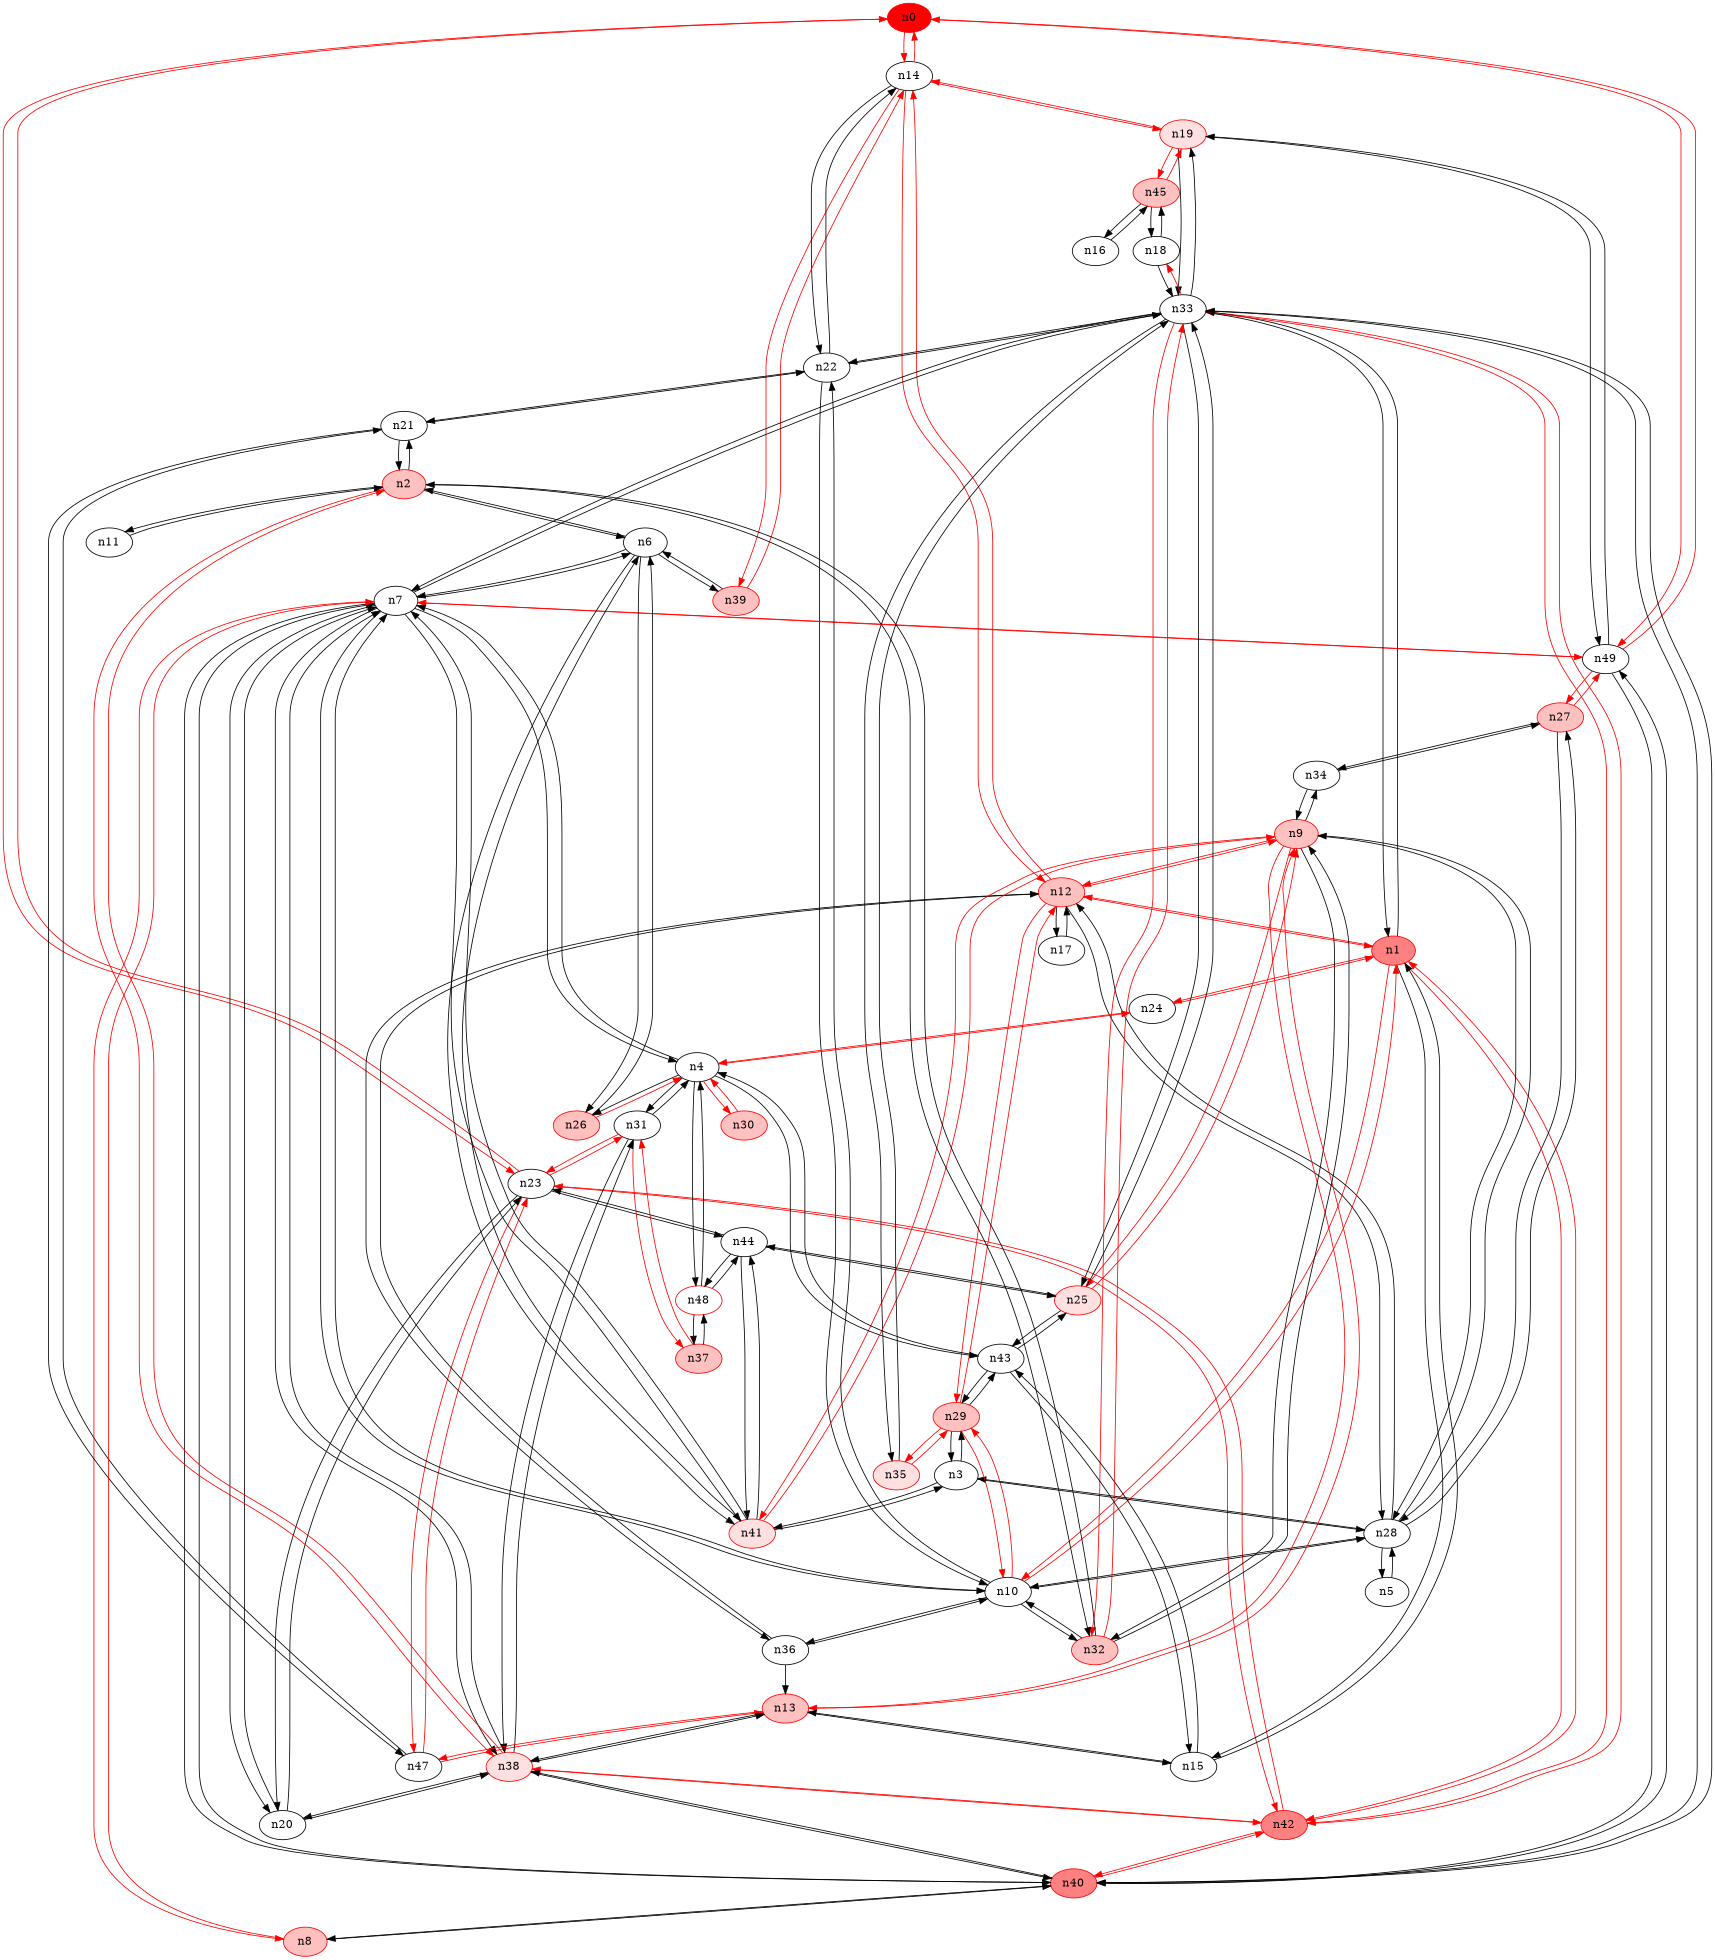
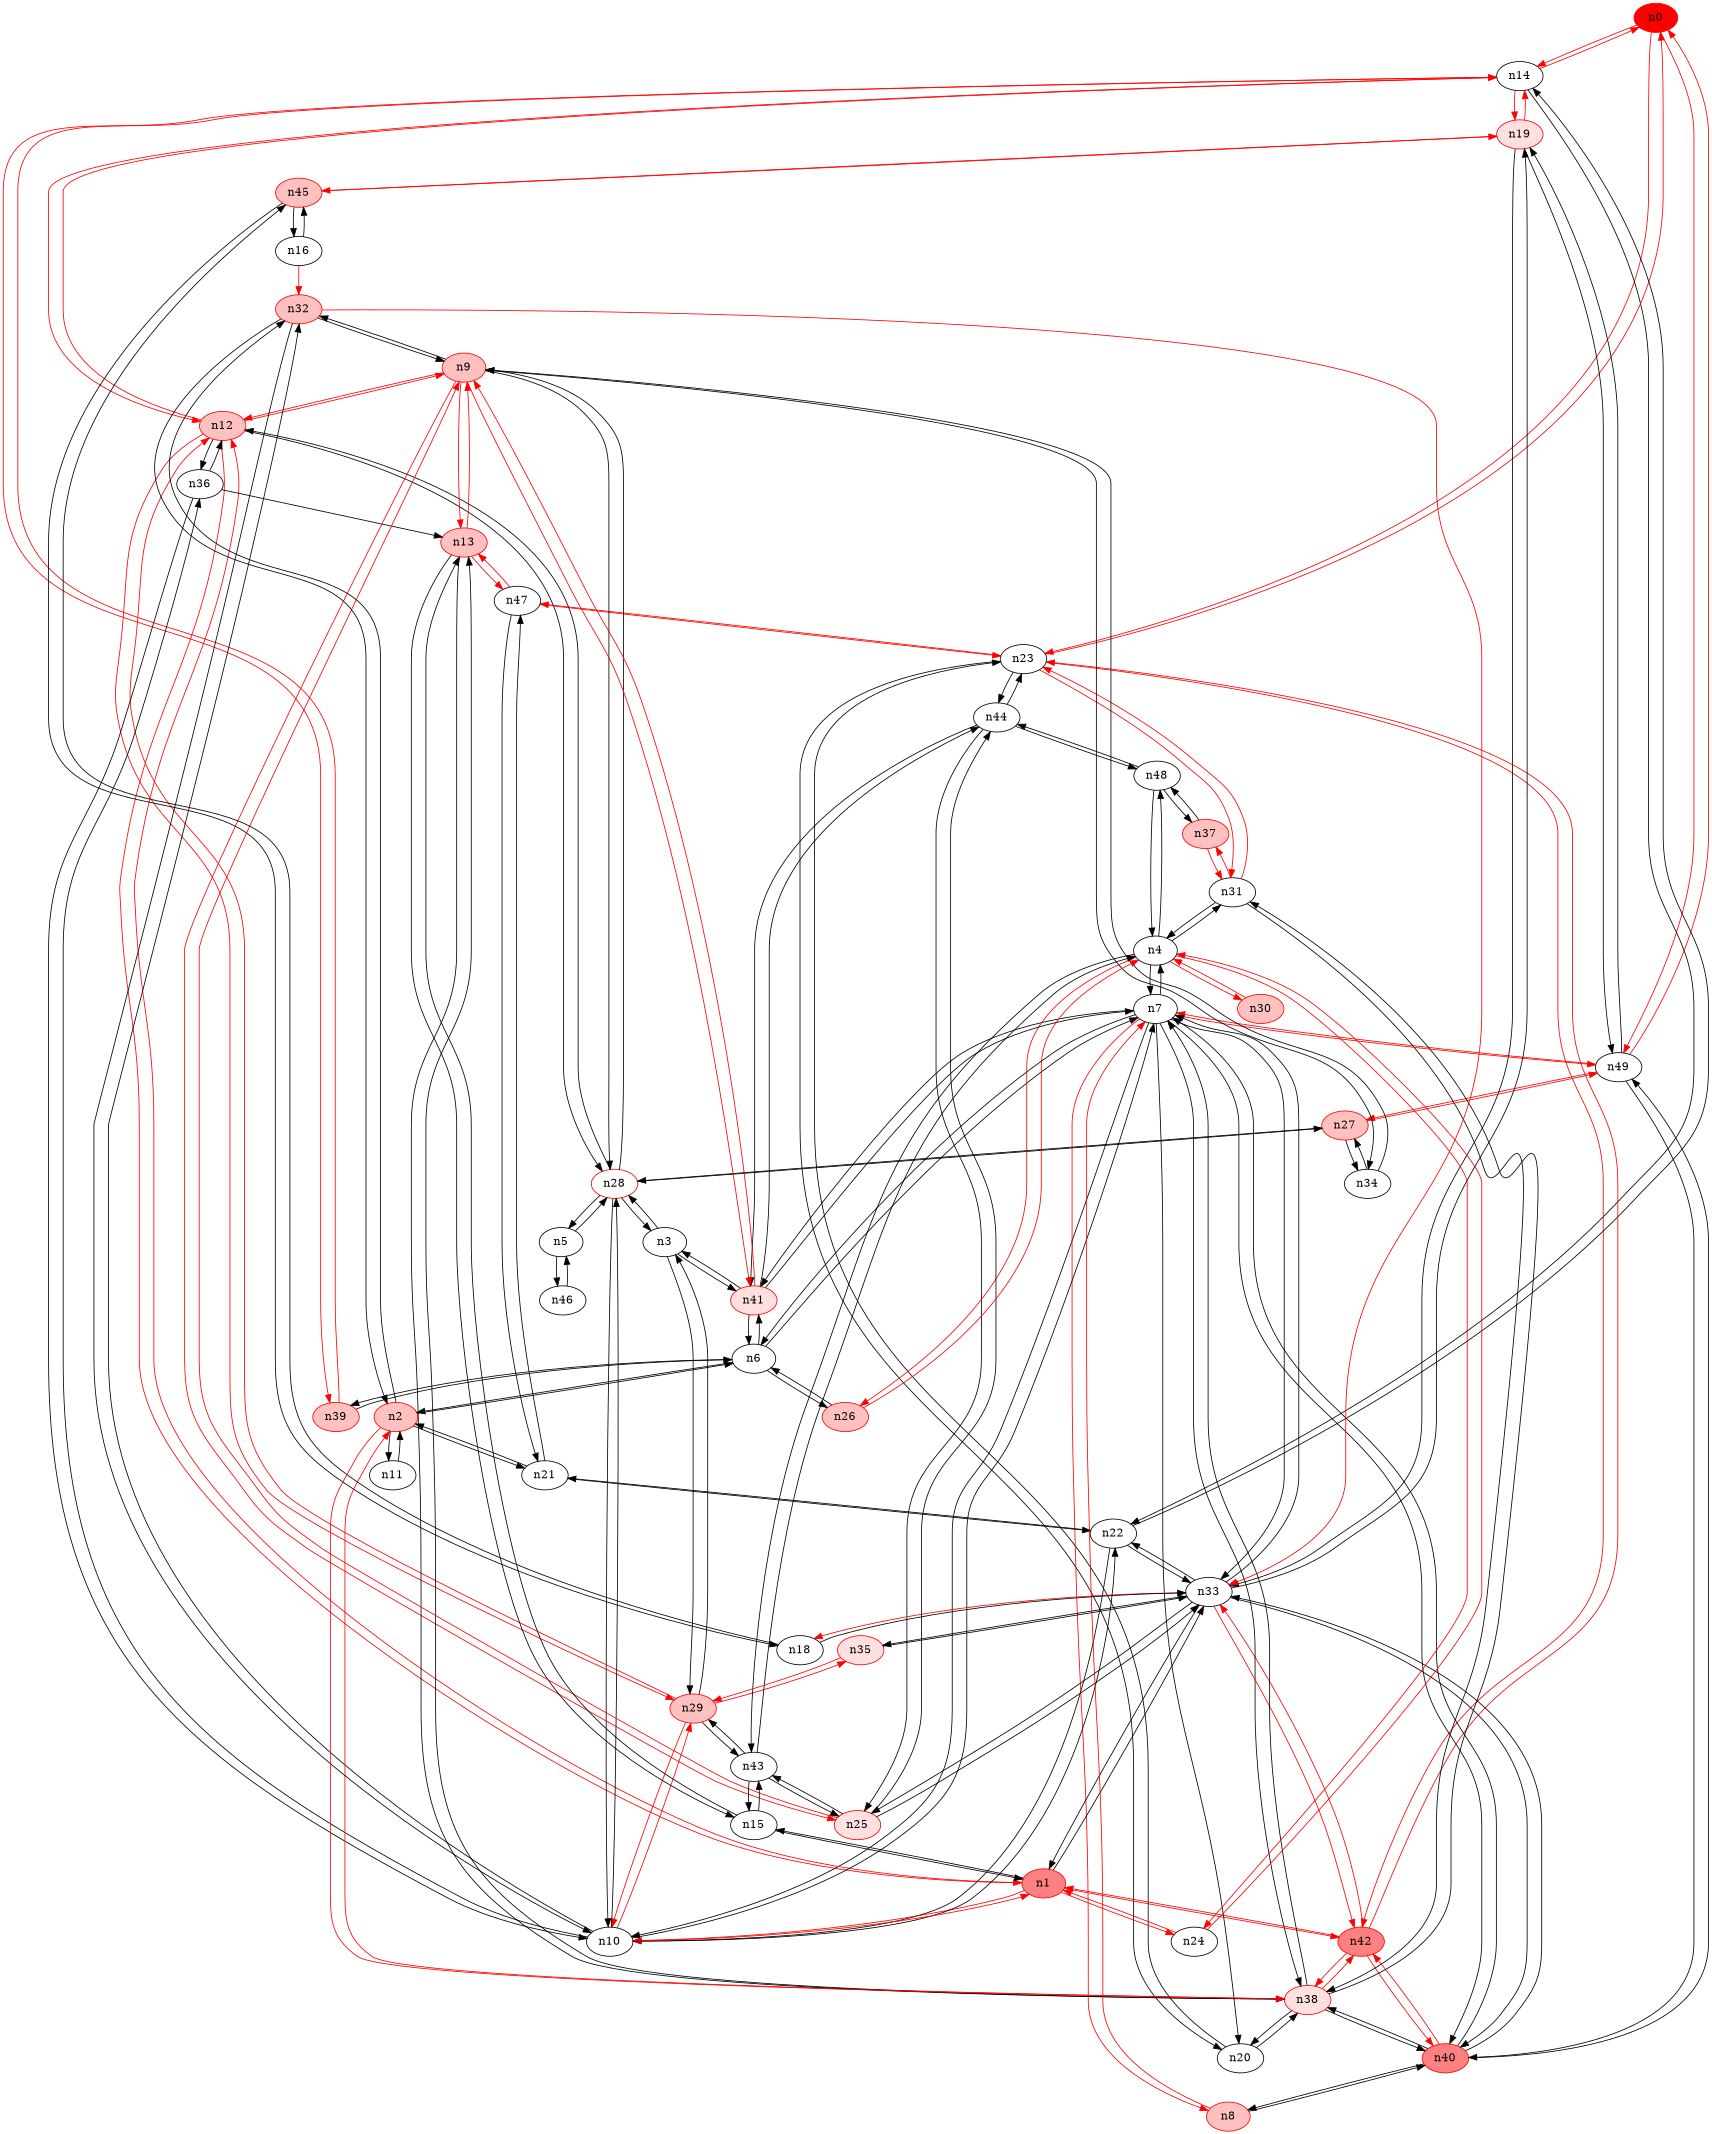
node "n17": removed
edge "n33" -> "n32": now "n16" -> "n32"
edge "n4" -> "n26": color black -> #ff0000
edge "n20" -> "n7": removed
node "n46": added
node "n48": color #ff0000 -> black
node "n28": color black -> #ff0000
